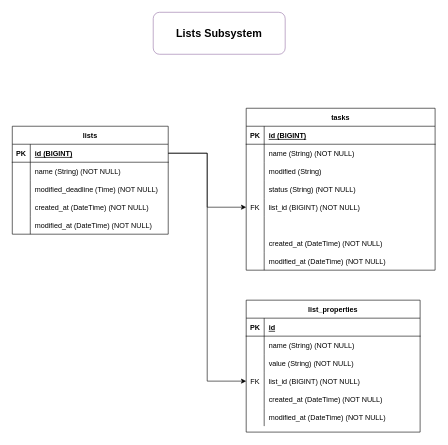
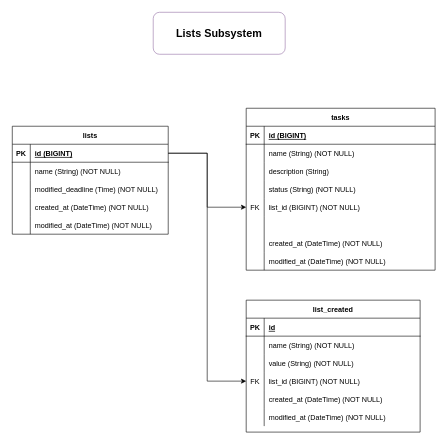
node "modified (String)": label "modified (String)" -> "description (String)"
node "list_properties": label "list_properties" -> "list_created"
